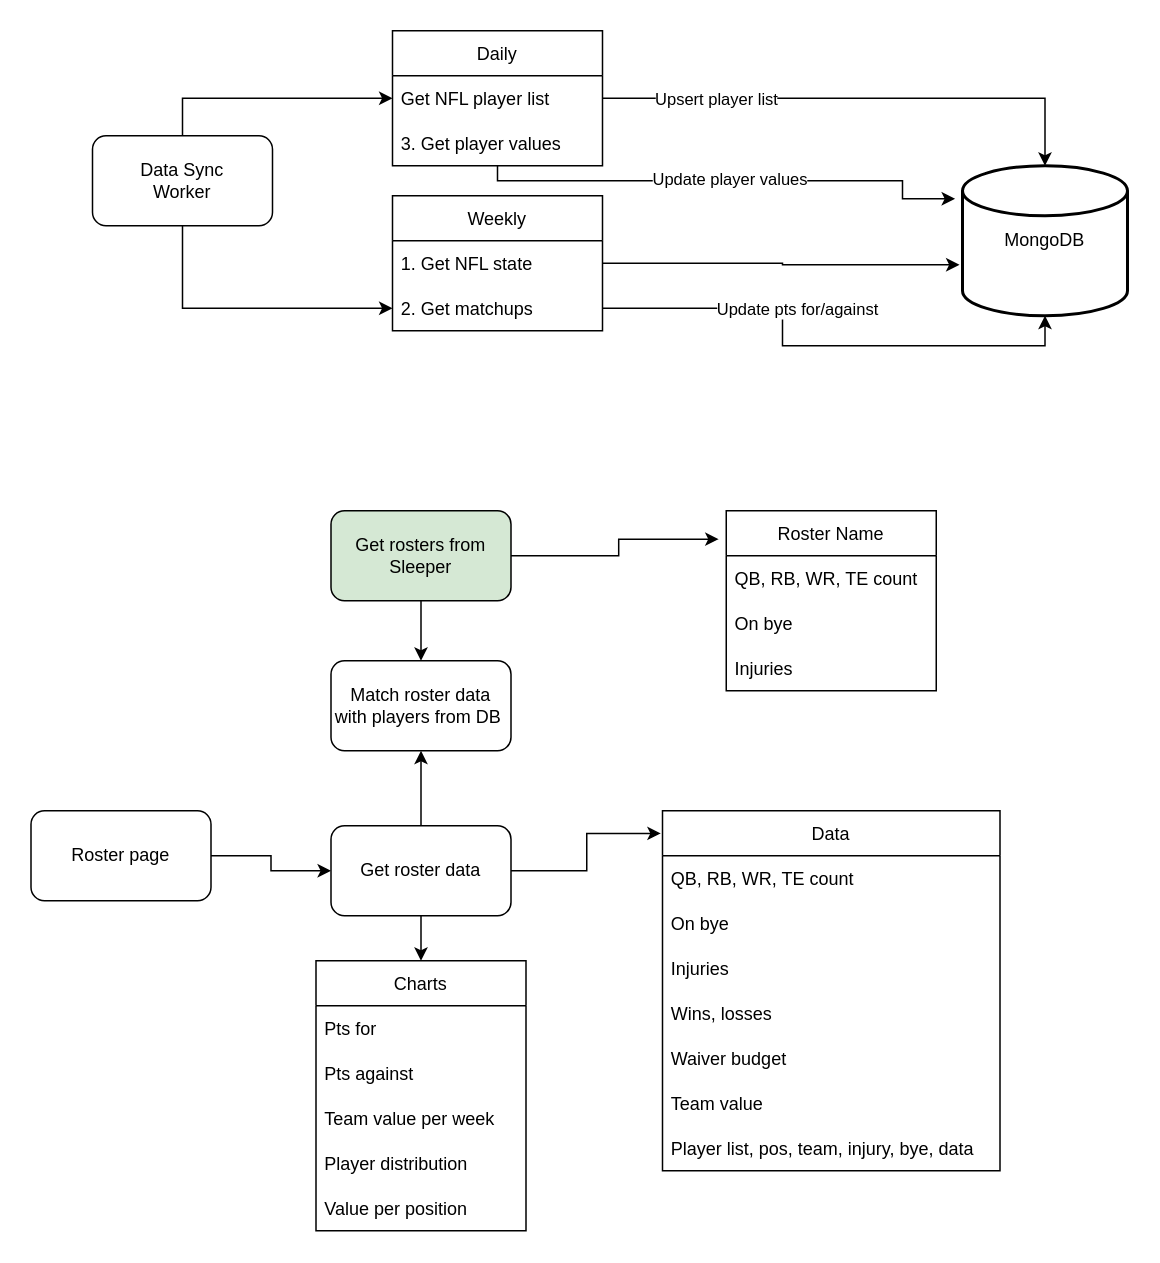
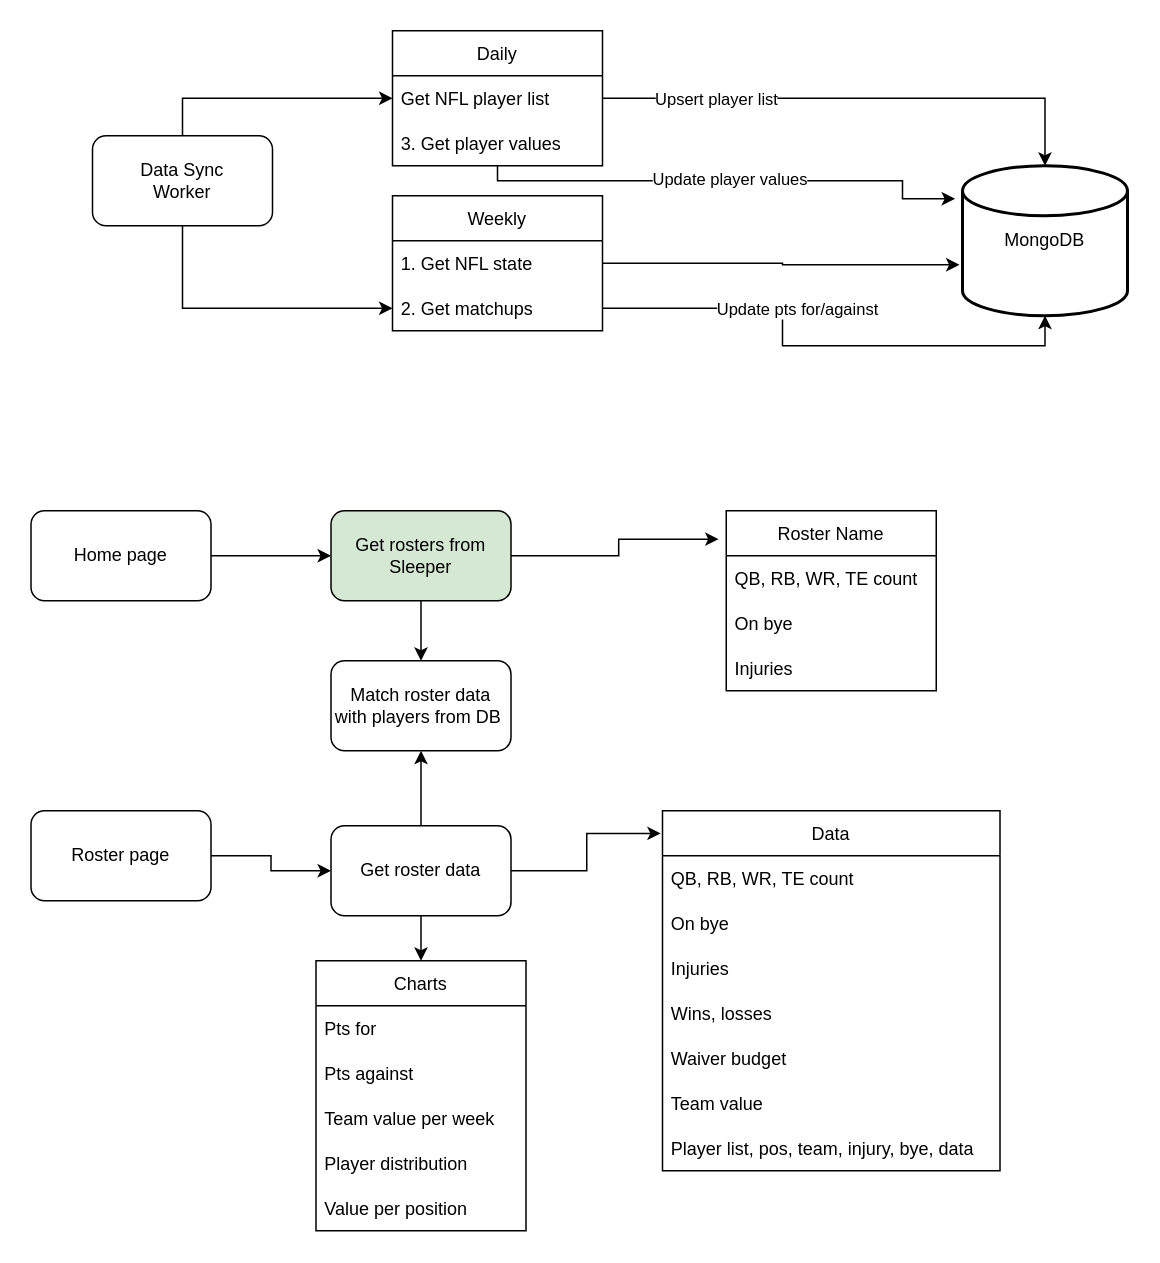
node "Home page": added
edge "Home page" -> "Get rosters from Sleeper": added
